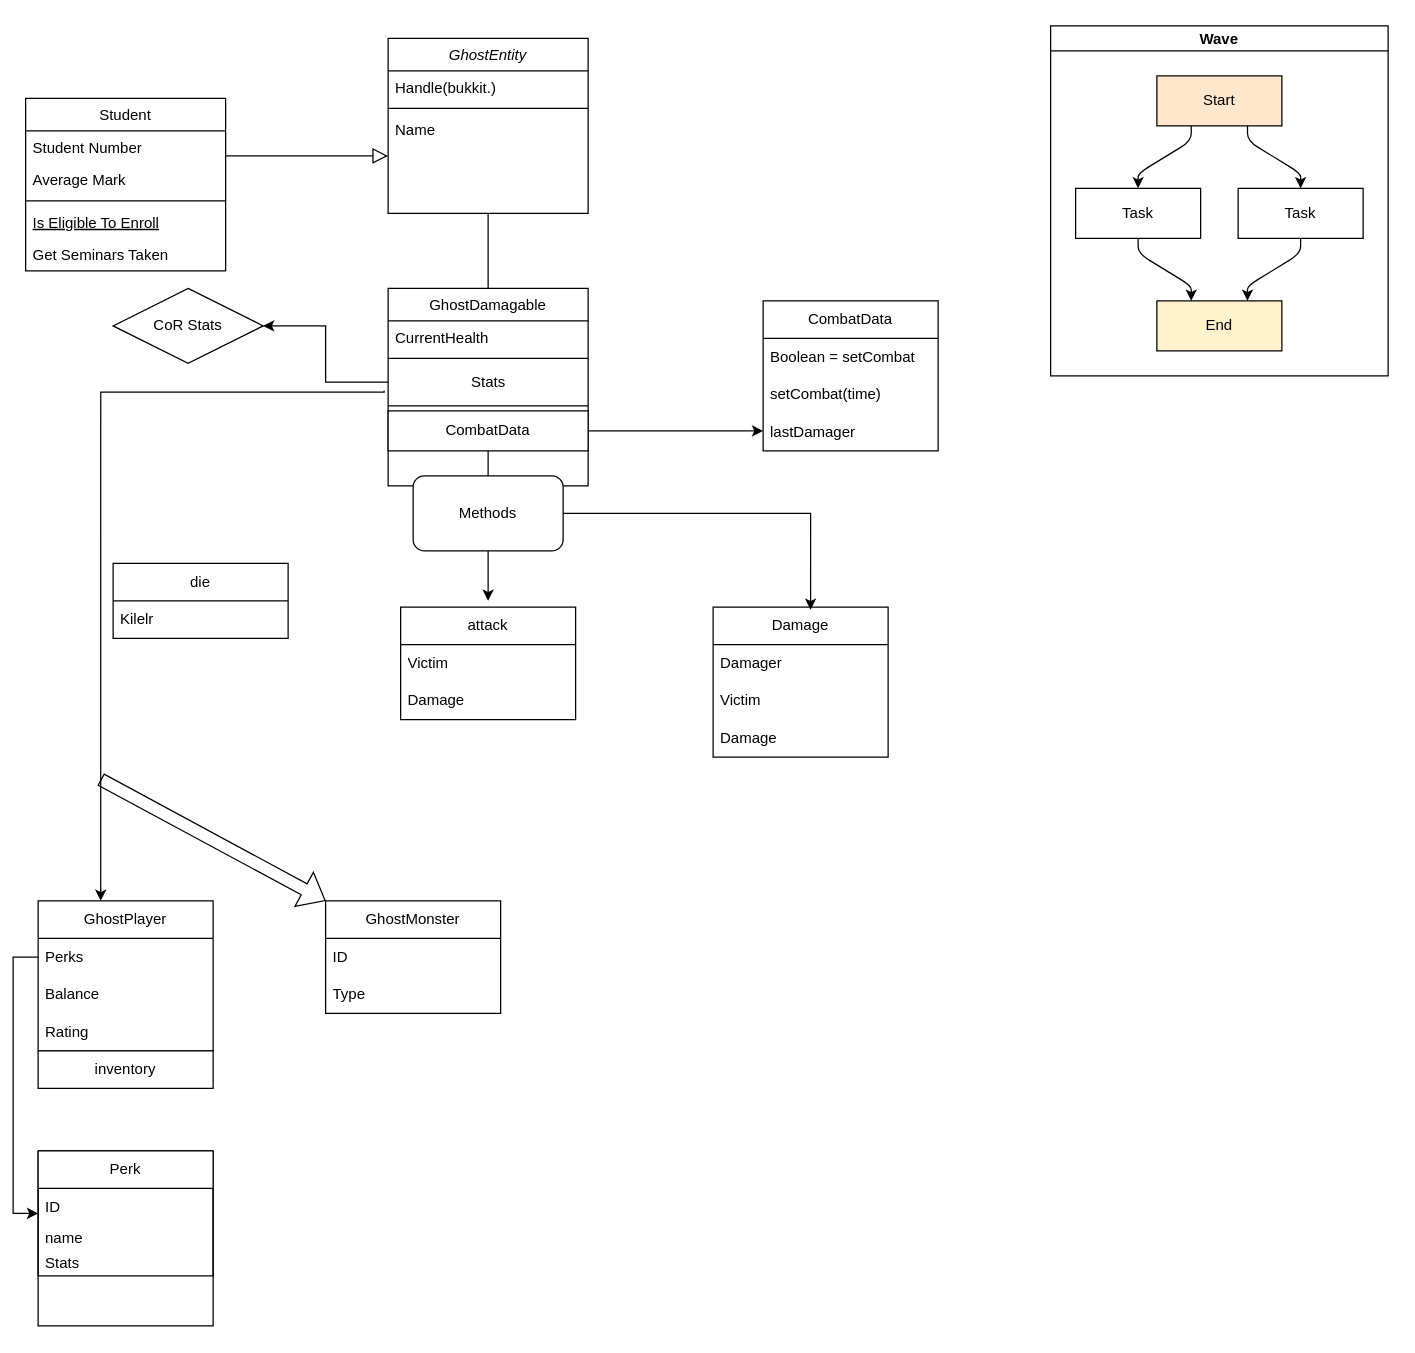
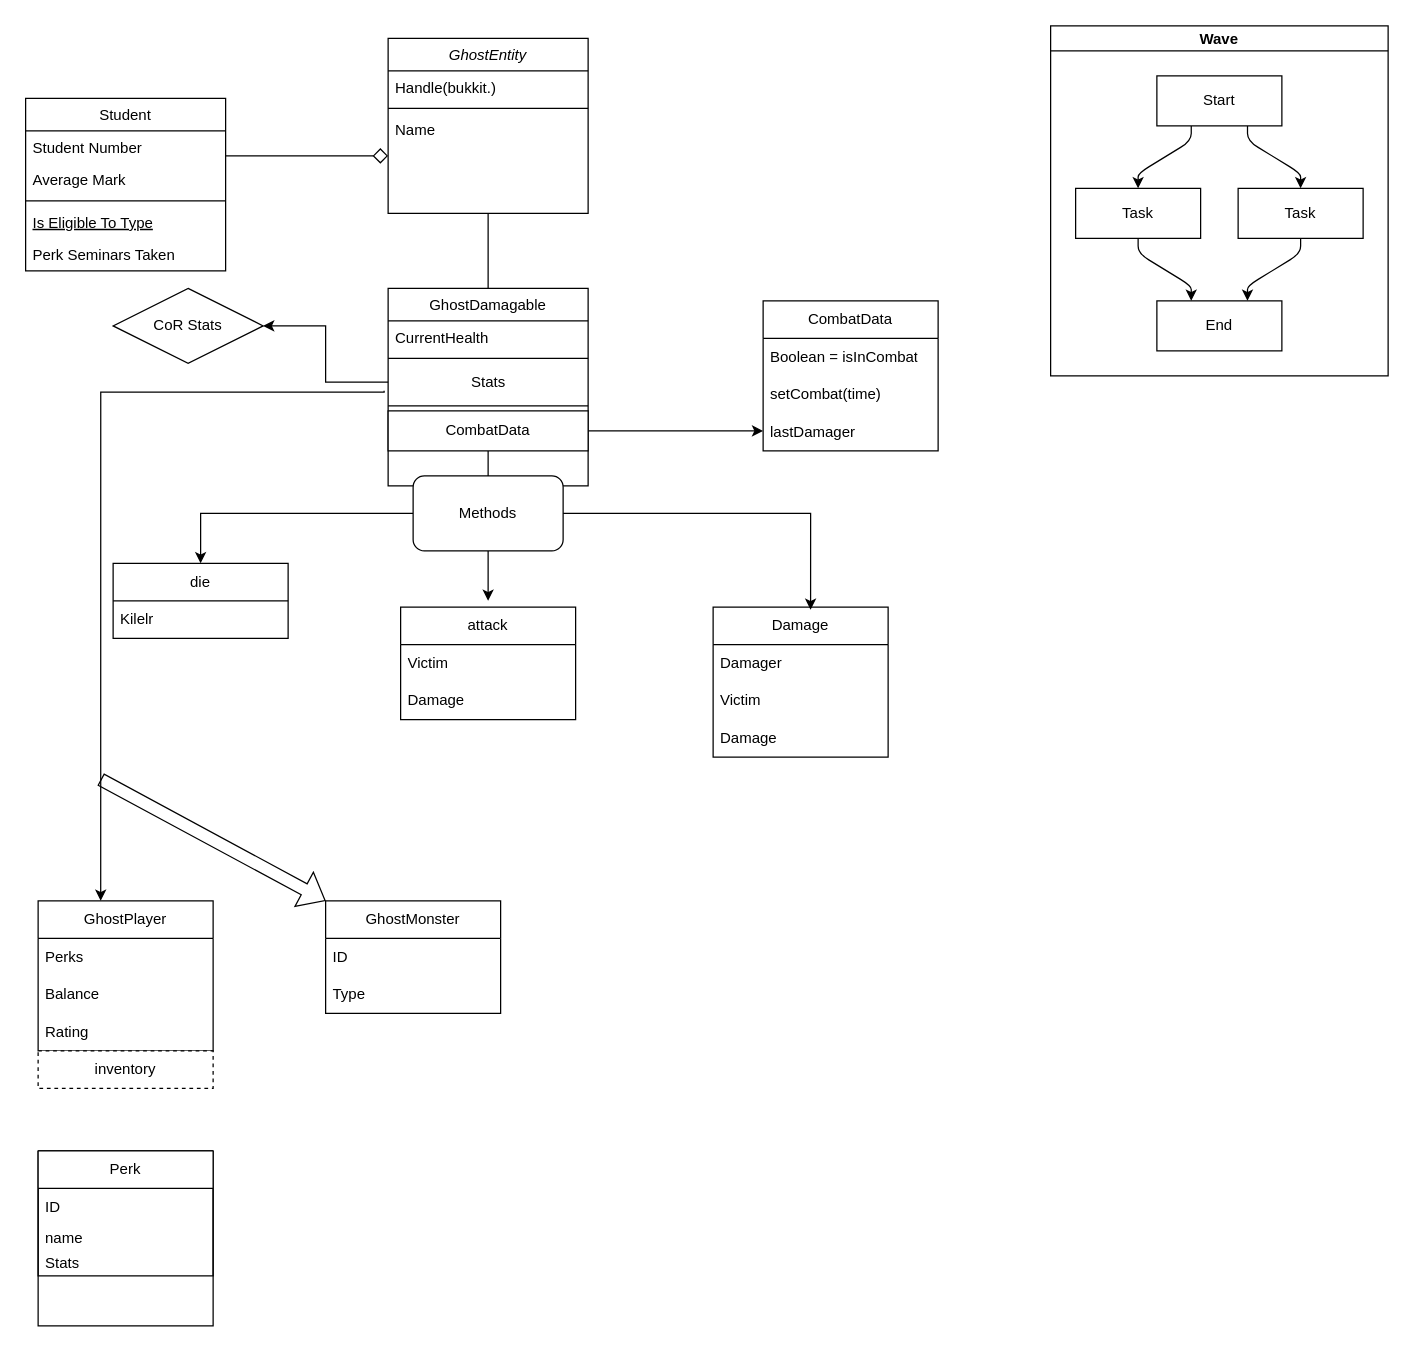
node "Start": fillcolor #ffe6cc -> #ffffff
edge "Student" -> "GhostEntity": arrowhead block -> diamond
node "Is Eligible To Enroll": label "Is Eligible To Enroll" -> "Is Eligible To Type"
node "Get Seminars Taken": label "Get Seminars Taken" -> "Perk Seminars Taken"
node "End": fillcolor #fff2cc -> #ffffff
node "Boolean = setCombat": label "Boolean = setCombat" -> "Boolean = isInCombat"
edge "Methods" -> "die": added
node "inventory": style solid -> dashed
edge "Perks" -> "Perk": removed
